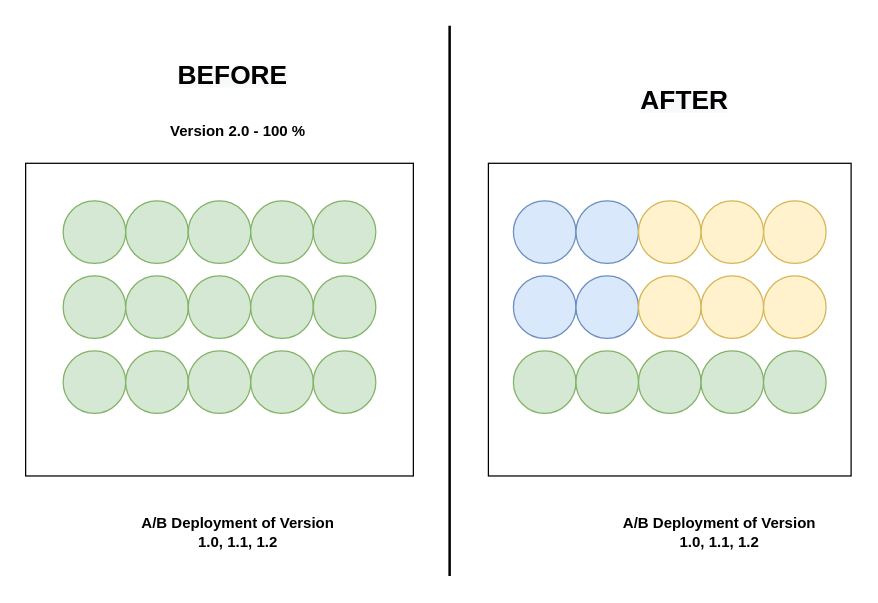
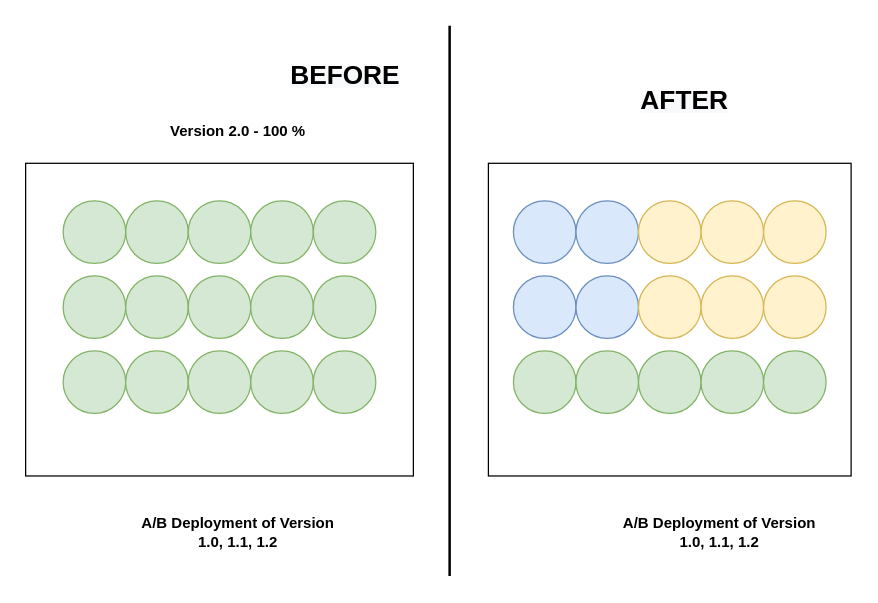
node "BEFORE": moved (232, 69) -> (344, 69)
